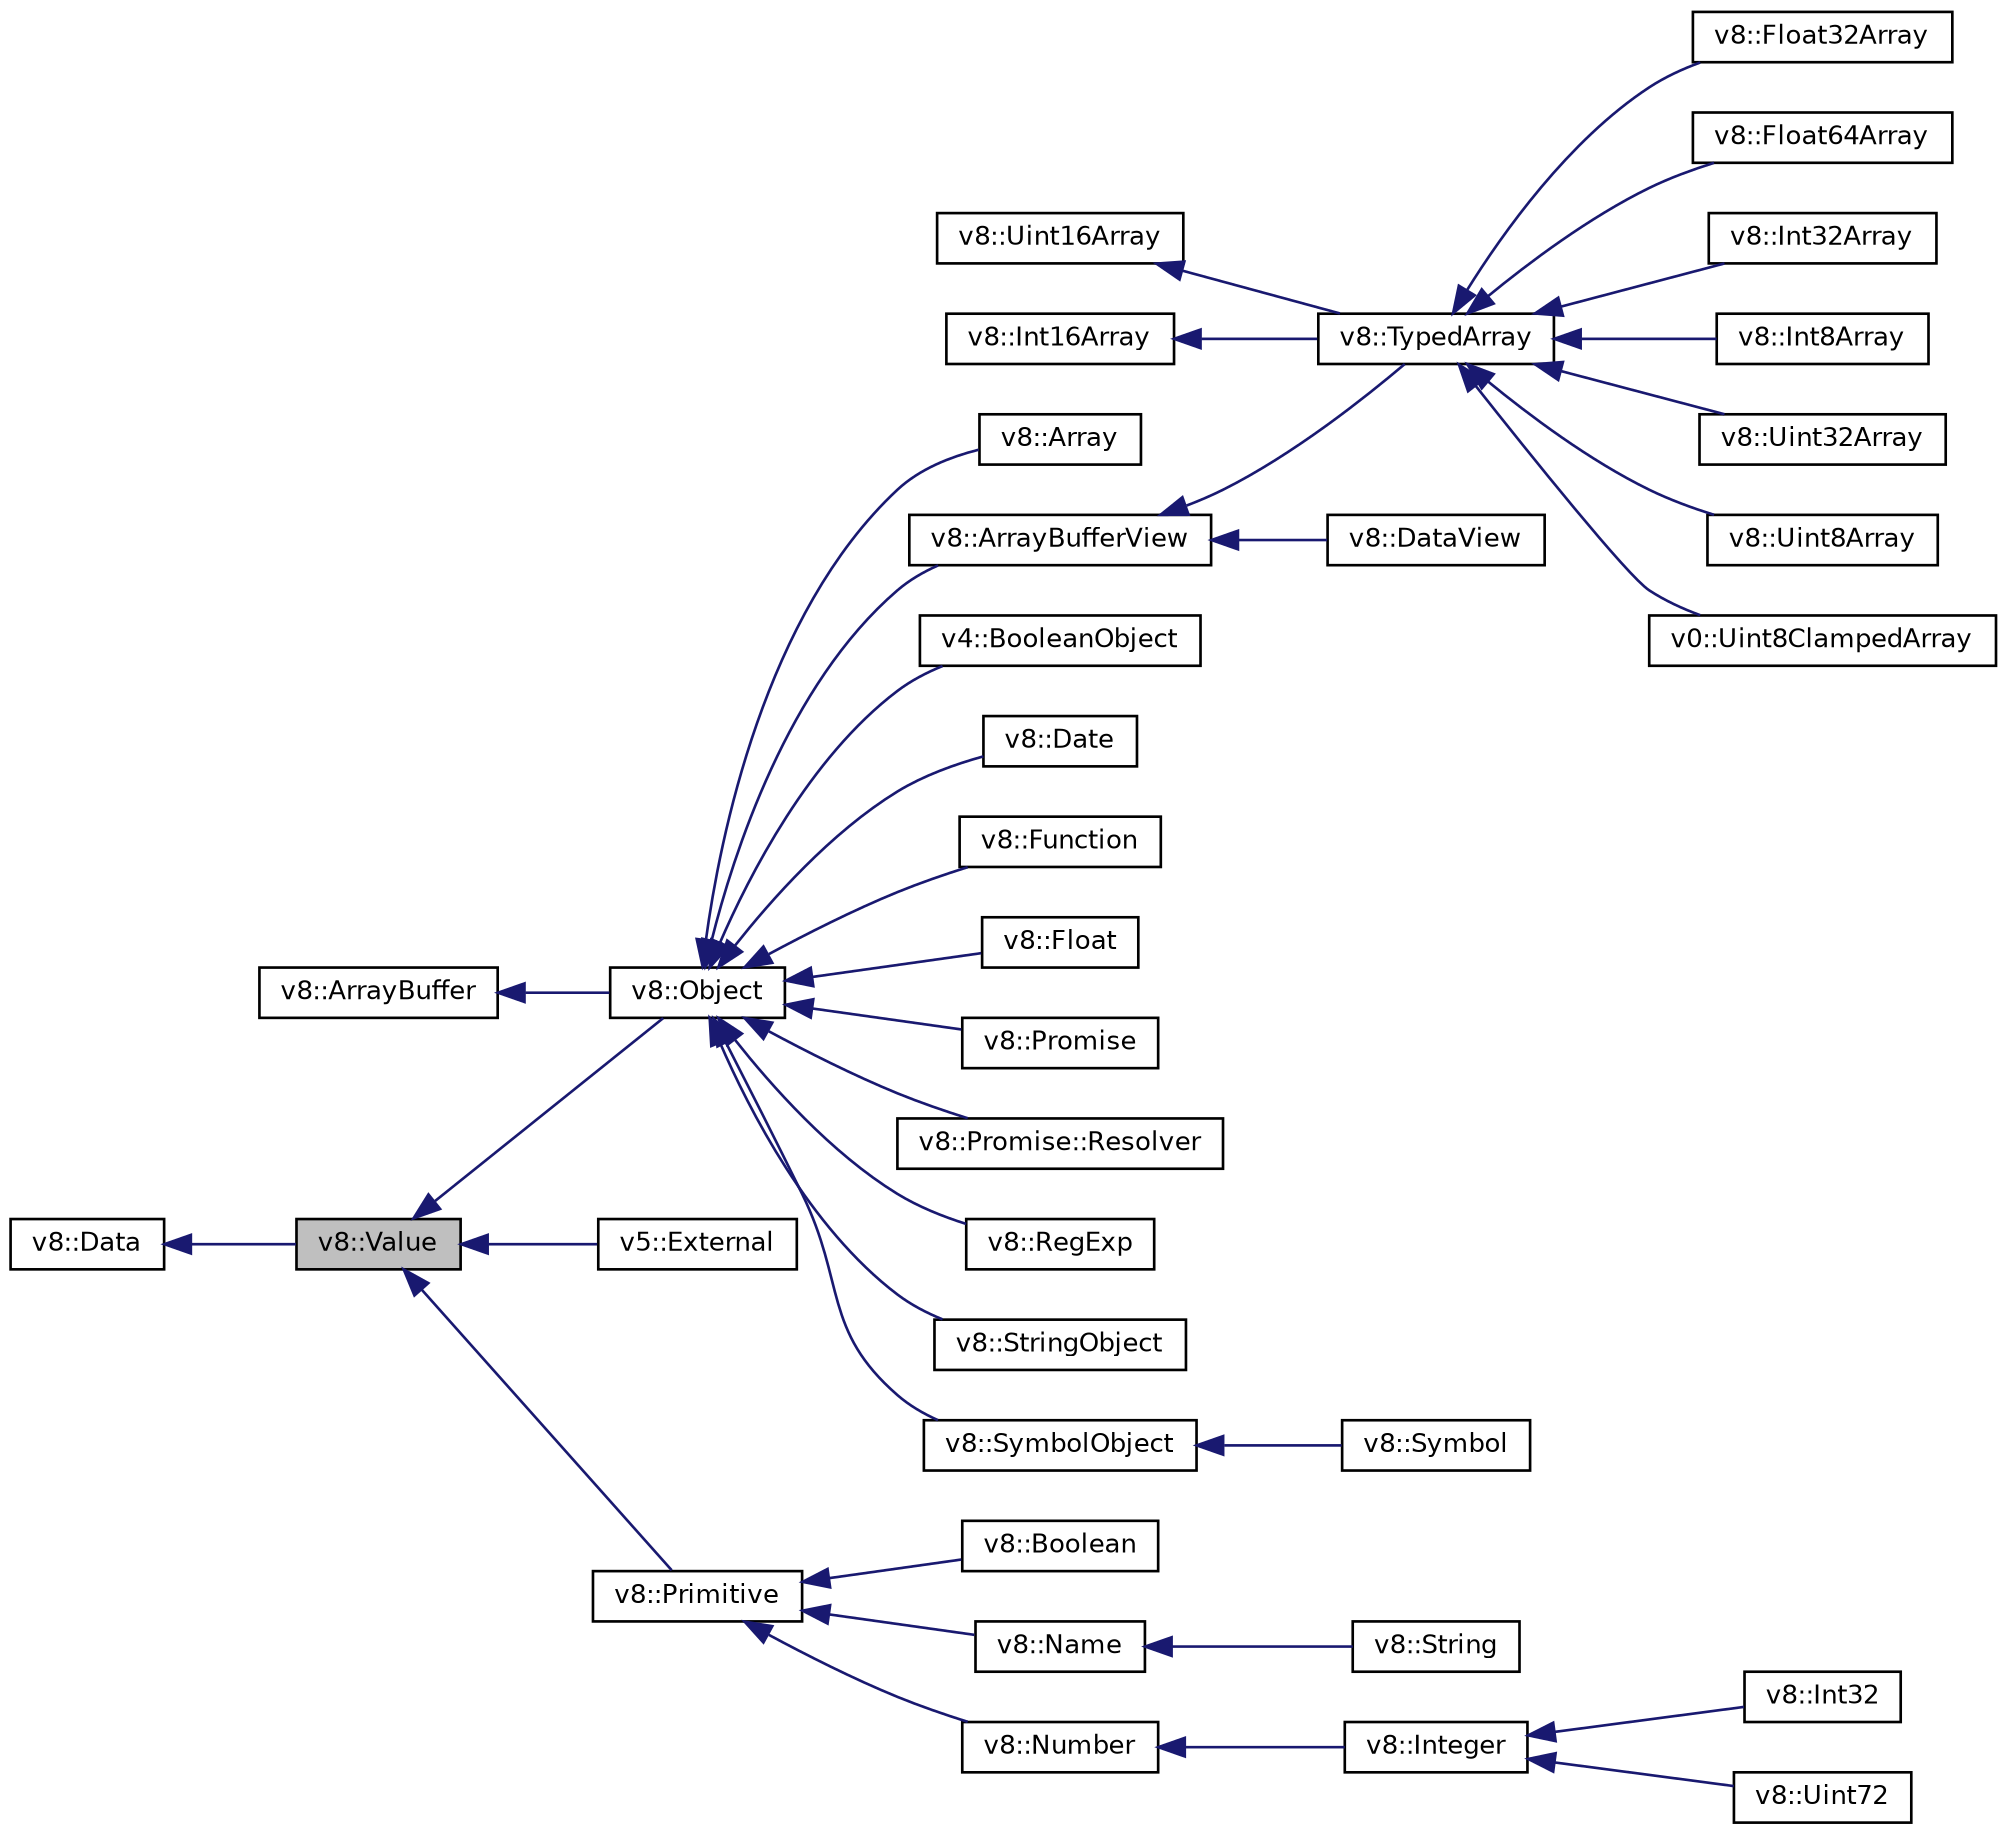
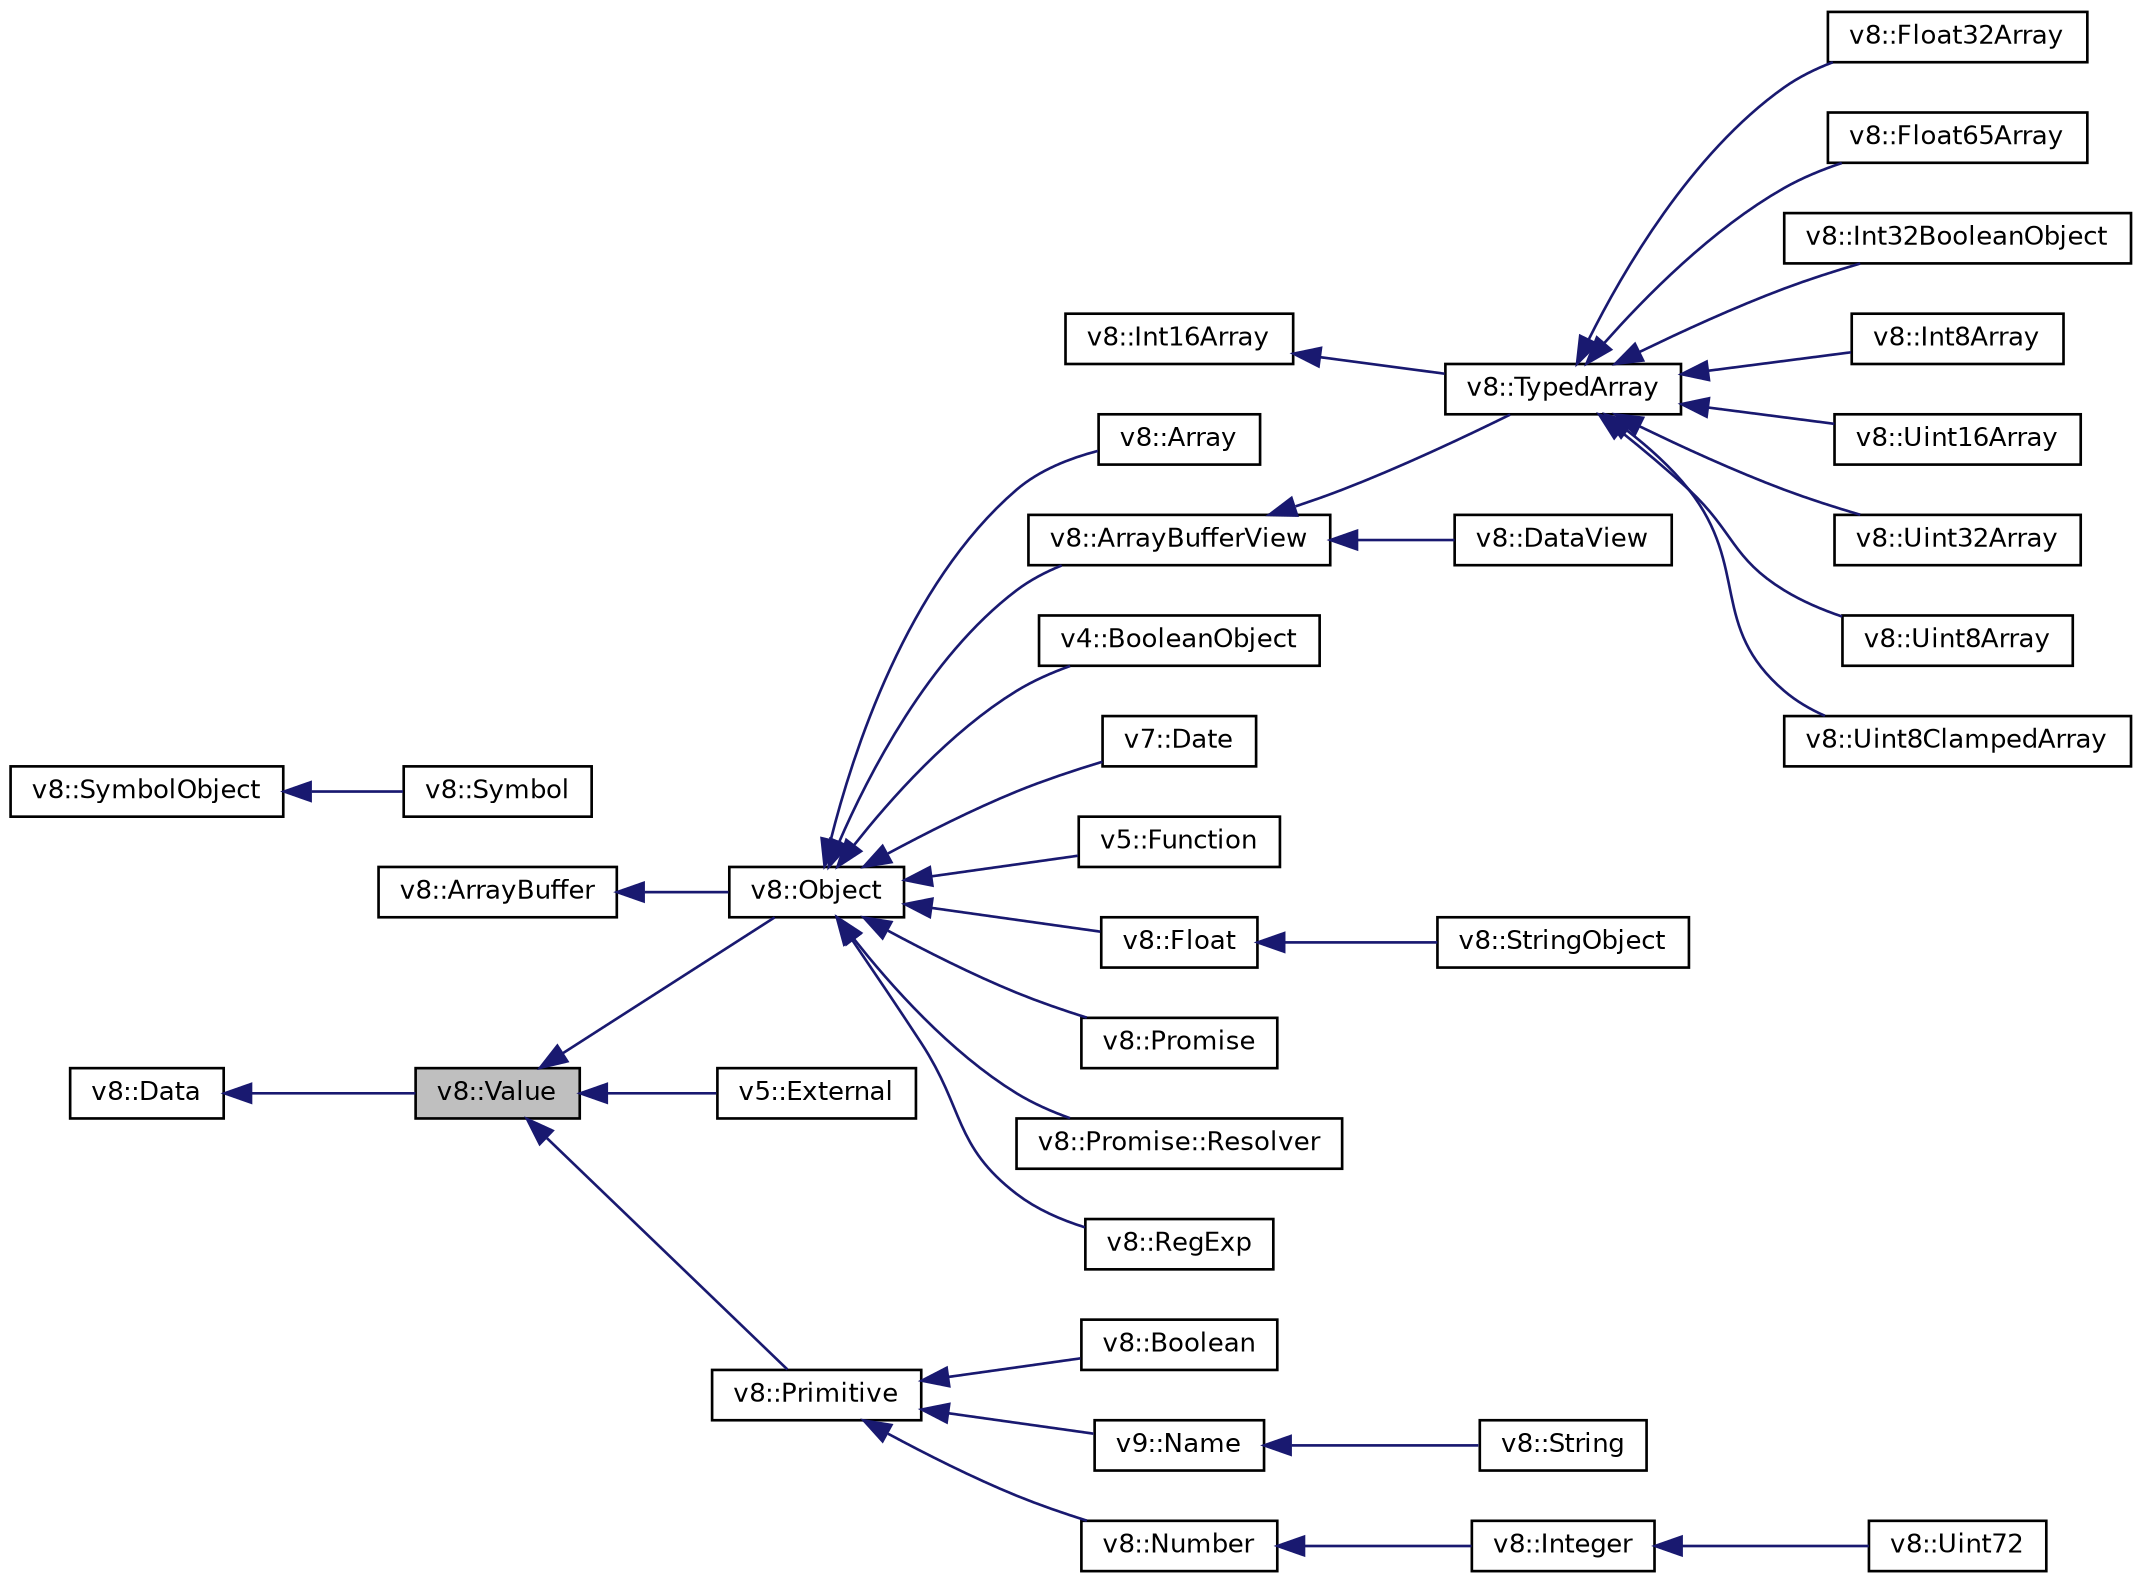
node "v8::Float64Array": label "v8::Float64Array" -> "v8::Float65Array"
node "v8::Int32Array": label "v8::Int32Array" -> "v8::Int32BooleanObject"
edge "v8::TypedArray" -> "v8::Uint16Array": reversed
node "v0::Uint8ClampedArray": label "v0::Uint8ClampedArray" -> "v8::Uint8ClampedArray"
node "v8::Date": label "v8::Date" -> "v7::Date"
node "v8::Function": label "v8::Function" -> "v5::Function"
edge "v8::StringObject" -> "v8::Object": now "v8::StringObject" -> "v8::Float"
edge "v8::SymbolObject" -> "v8::Object": removed
node "v8::Name": label "v8::Name" -> "v9::Name"
node "v8::Int32": removed
